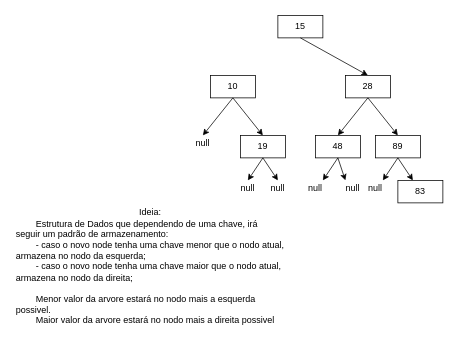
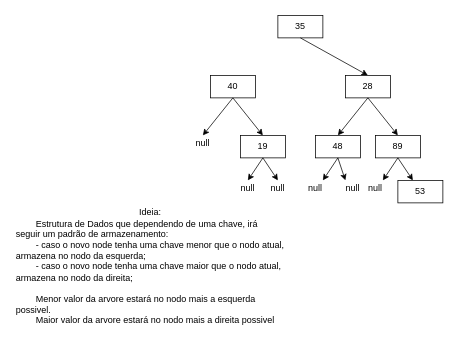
node "15": label "15" -> "35"
node "10": label "10" -> "40"
node "83": label "83" -> "53"
